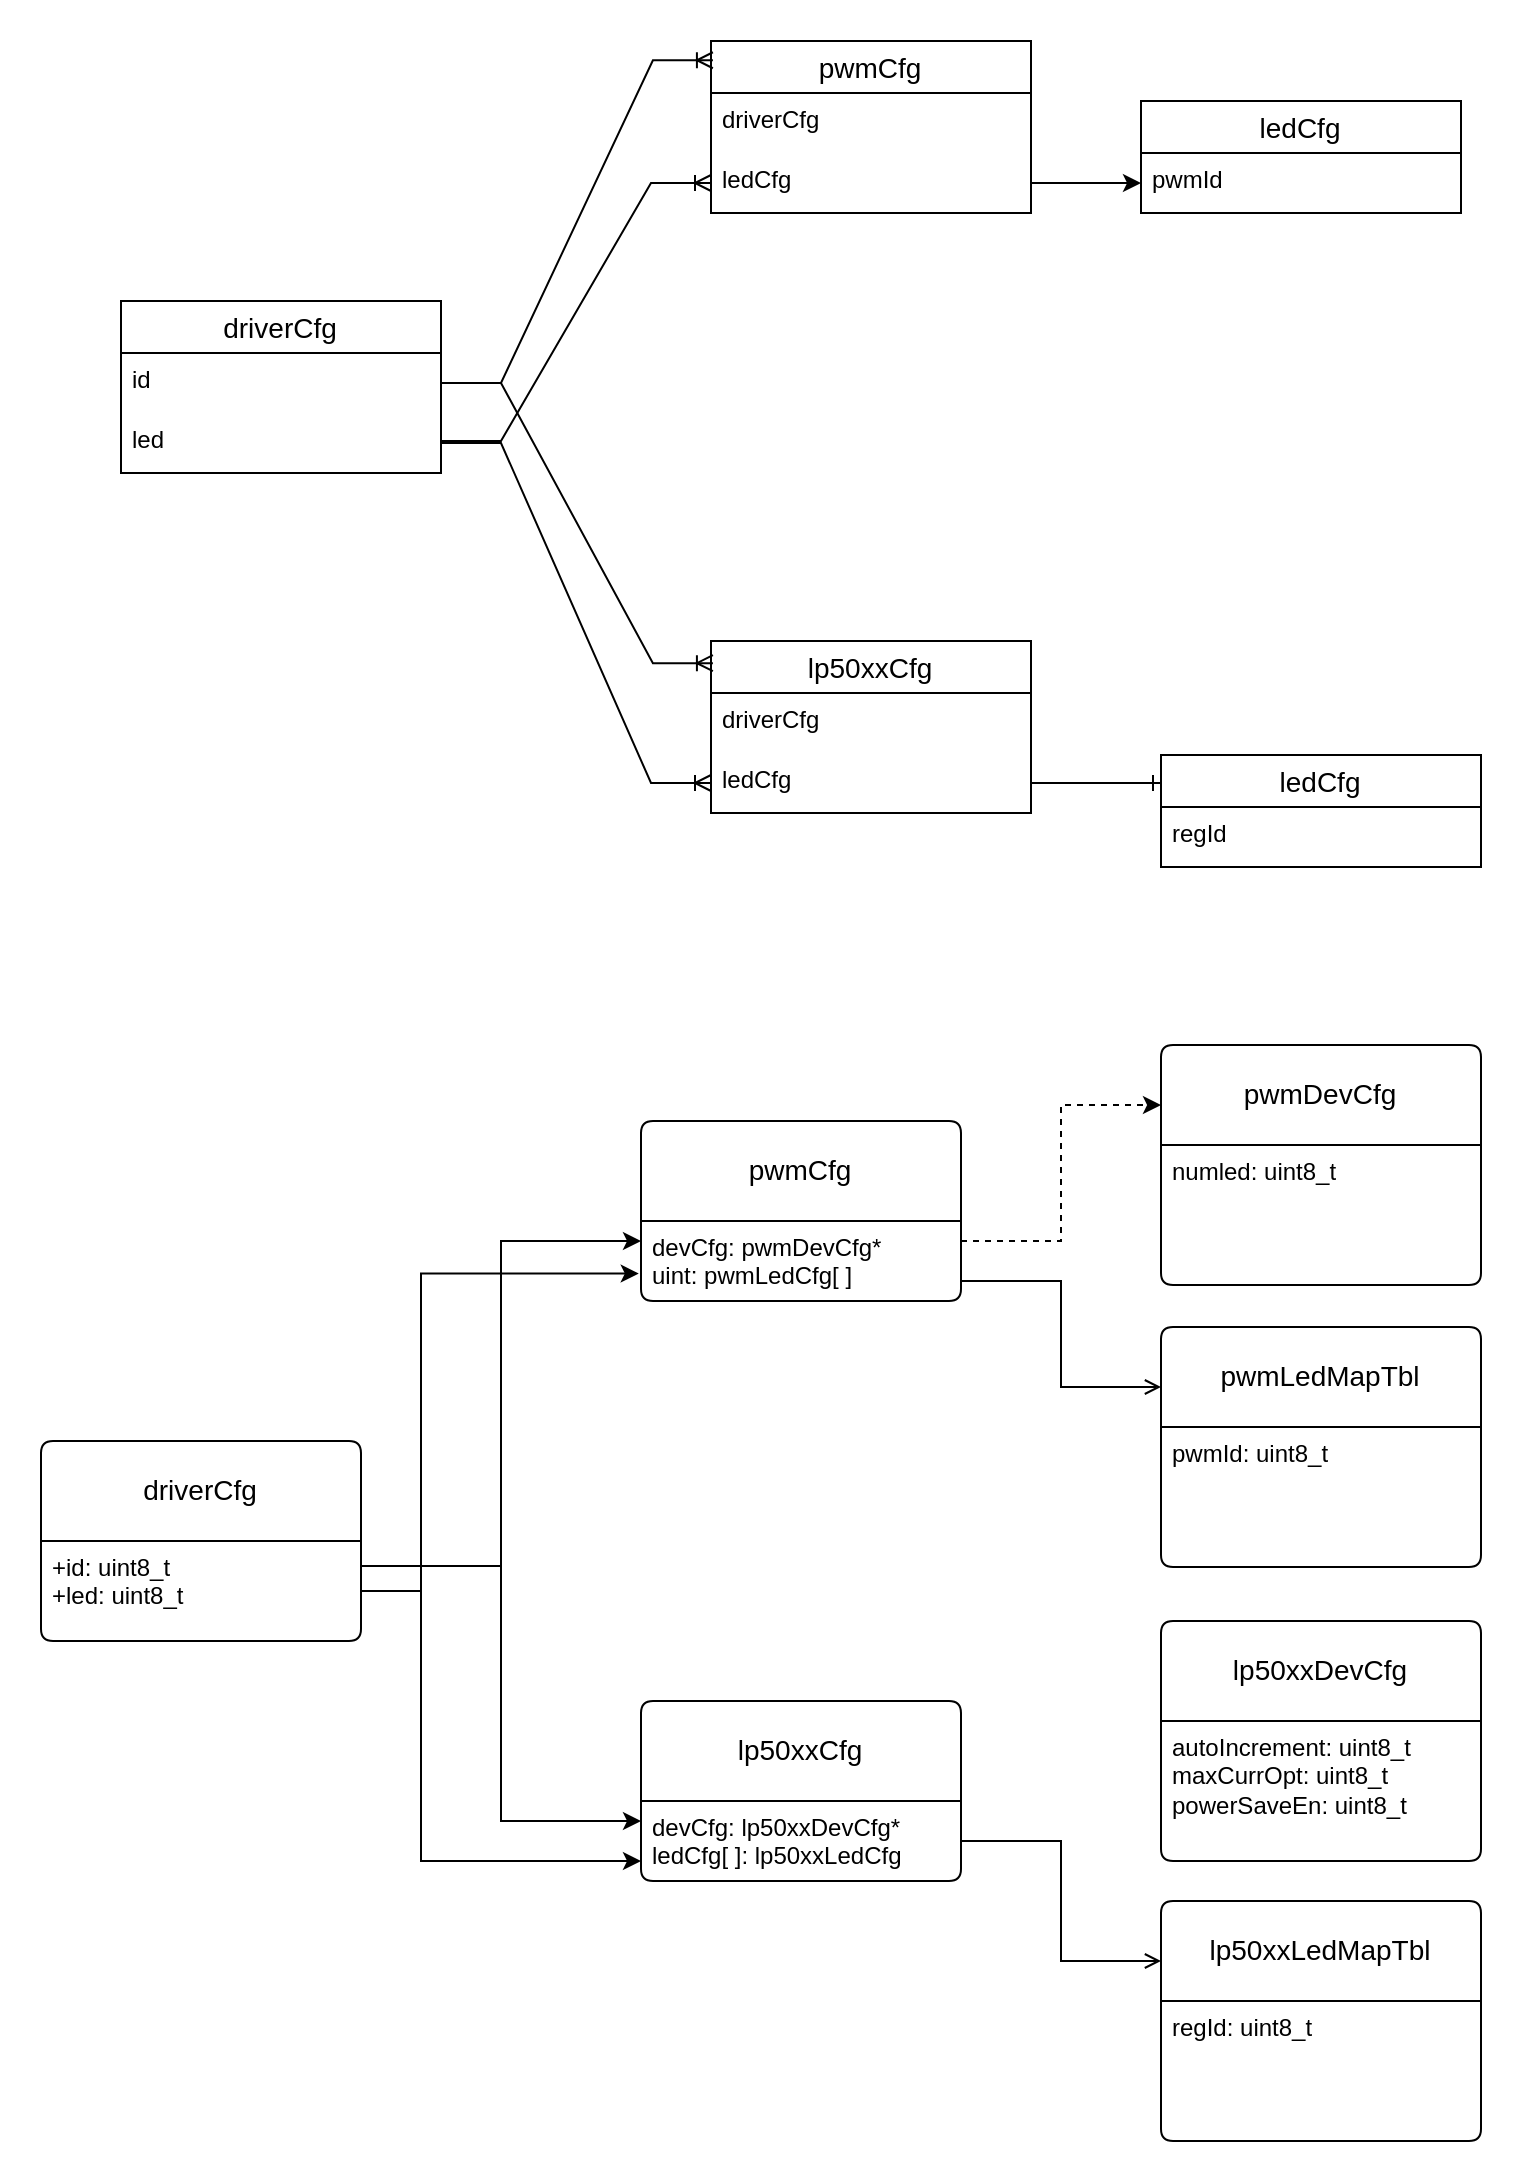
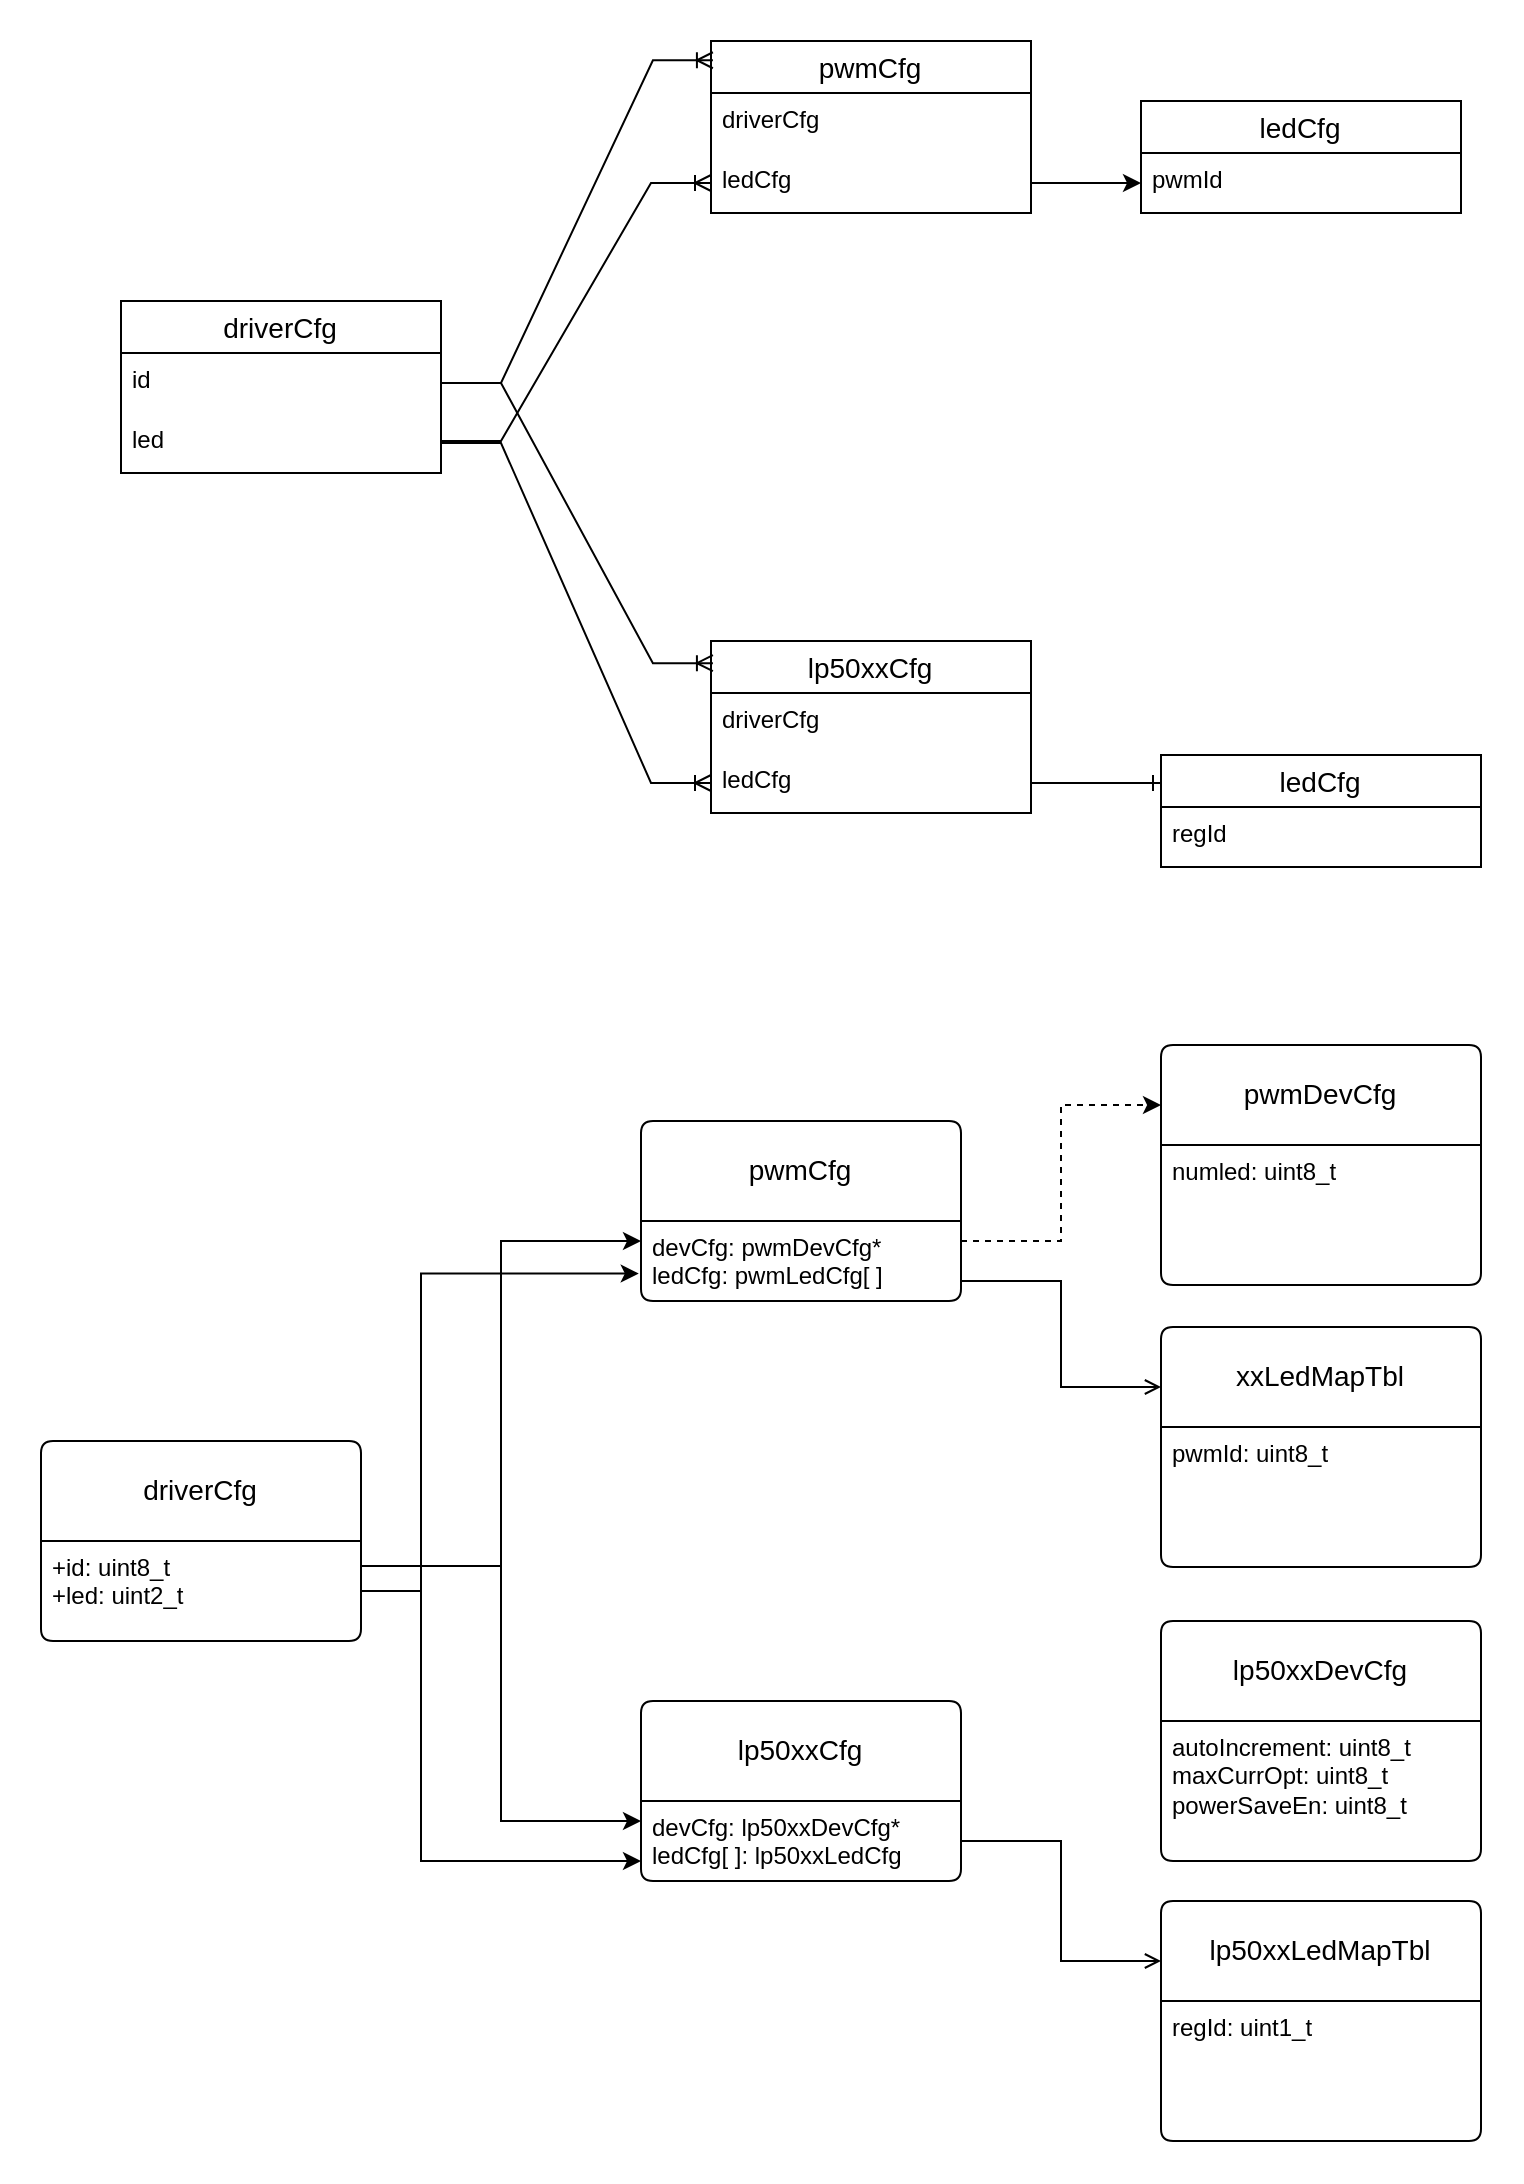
node "devCfg: pwmDevCfg* uint: pwmLedCfg[ ]": label "devCfg: pwmDevCfg* uint: pwmLedCfg[ ]" -> "devCfg: pwmDevCfg* ledCfg: pwmLedCfg[ ]"
node "pwmLedMapTbl": label "pwmLedMapTbl" -> "xxLedMapTbl"
node "+id: uint8_t +led: uint8_t": label "+id: uint8_t +led: uint8_t" -> "+id: uint8_t +led: uint2_t"
node "regId: uint8_t": label "regId: uint8_t" -> "regId: uint1_t"
